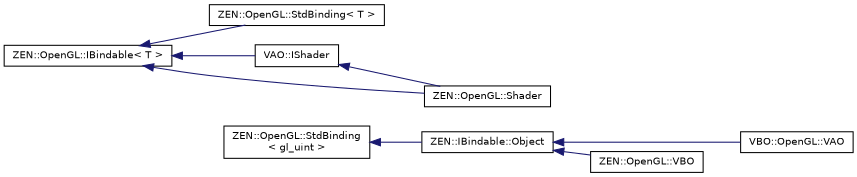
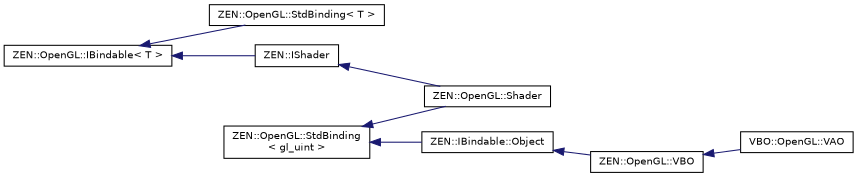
node "VAO::IShader": label "VAO::IShader" -> "ZEN::IShader"
edge "ZEN::OpenGL::Shader" -> "ZEN::OpenGL::IBindable< T >": now "ZEN::OpenGL::Shader" -> "ZEN::OpenGL::StdBinding < gl_uint >"
edge "VBO::OpenGL::VAO" -> "ZEN::IBindable::Object": now "VBO::OpenGL::VAO" -> "ZEN::OpenGL::VBO"
